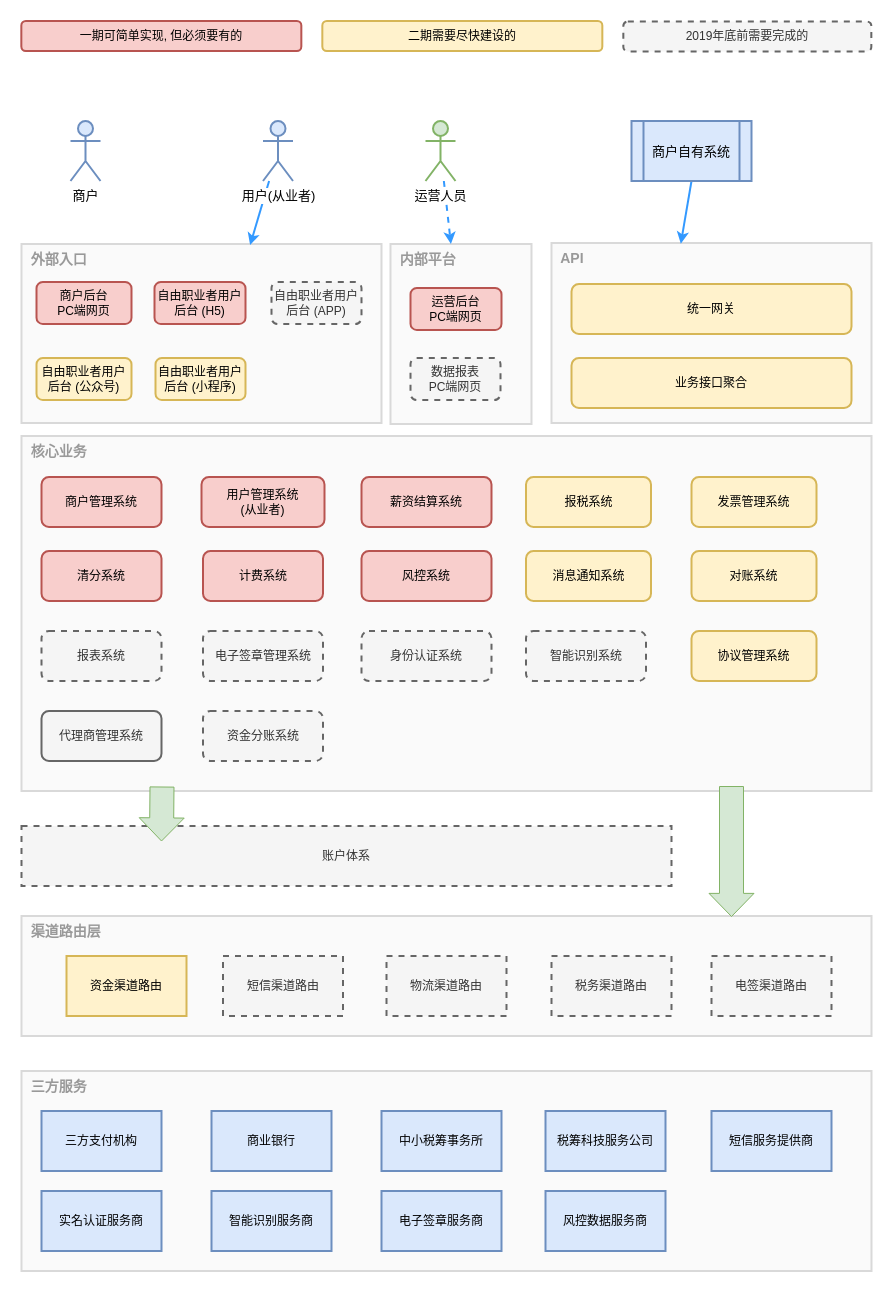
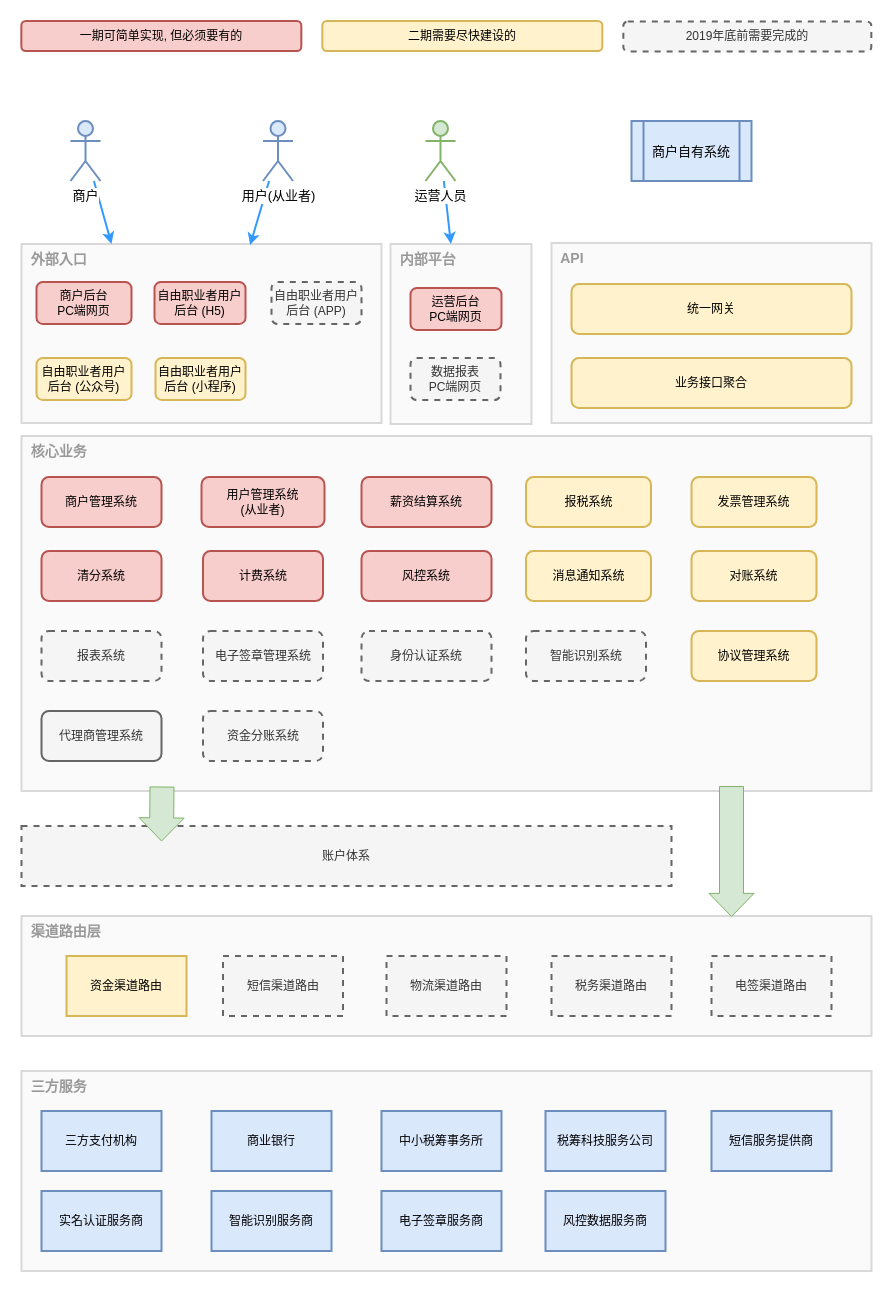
edge "商户" -> "外部入口": added
edge "商户自有系统" -> "API": removed
edge "运营人员" -> "内部平台": style dashed -> solid
